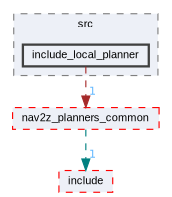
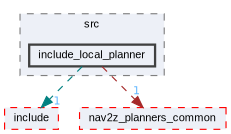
edge "nav2z_planners_common" -> "include": now "include_local_planner" -> "include"
